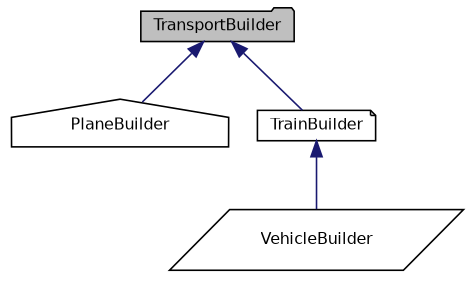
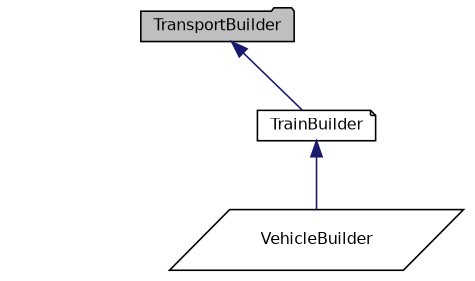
node "PlaneBuilder": removed
